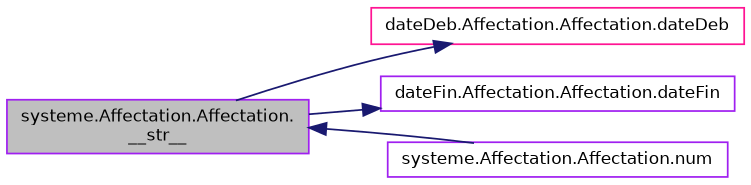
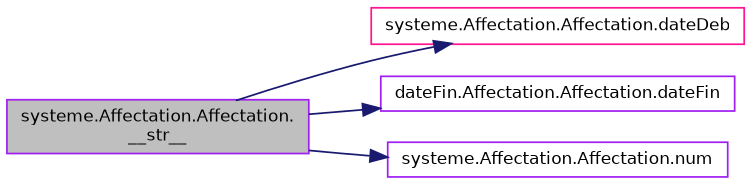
node "dateDeb.Affectation.Affectation.dateDeb": label "dateDeb.Affectation.Affectation.dateDeb" -> "systeme.Affectation.Affectation.dateDeb"
edge "systeme.Affectation.Affectation.num" -> "systeme.Affectation.Affectation. __str__": reversed
